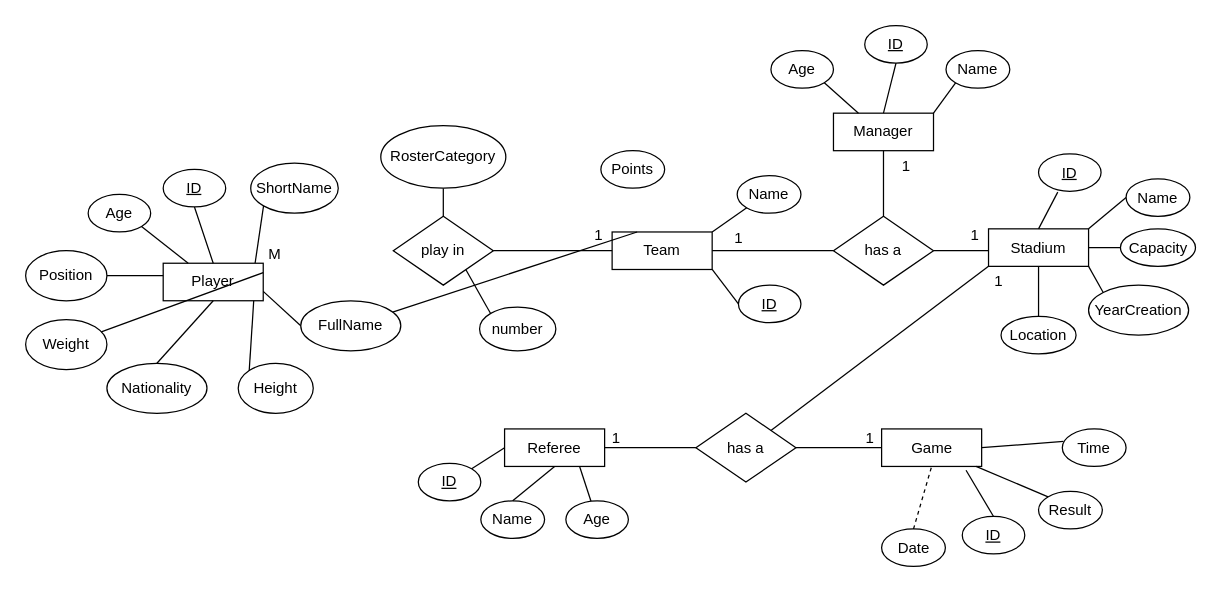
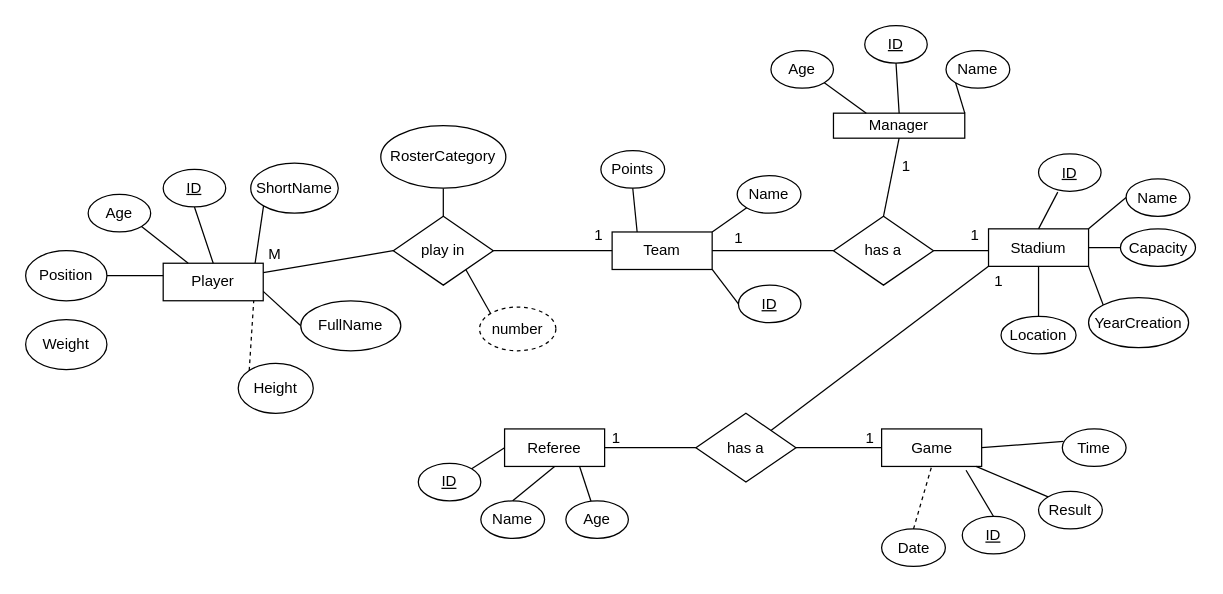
node "Manager": size 100x38 -> 131x25
edge "Team" -- "FullName": now "Team" -- "Points"
edge "Player" -- "Weight": now "Player" -- "play in"
node "YearCreation": moved (1138, 310) -> (1138, 323)
node "number": style solid -> dashed
edge "Player" -- "Nationality": removed
edge "Player" -- "Height": style solid -> dashed
node "Nationality": removed
